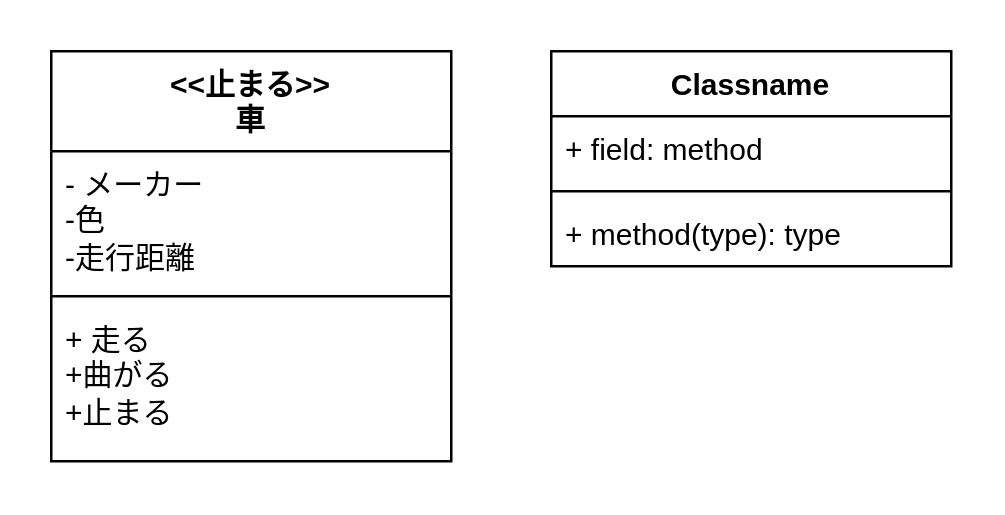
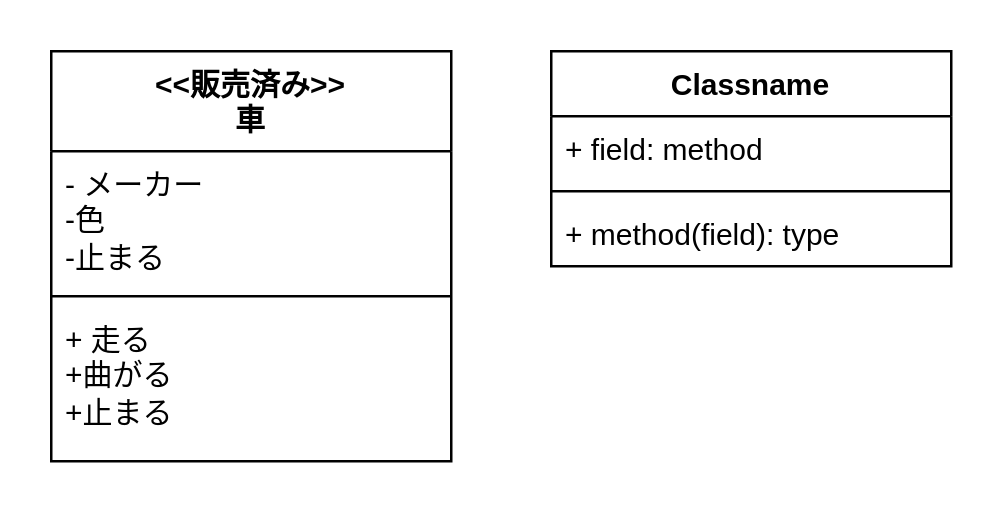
node "<<止まる>> 車": label "<<止まる>> 車" -> "<<販売済み>> 車"
node "- メーカー -色 -走行距離": label "- メーカー -色 -走行距離" -> "- メーカー -色 -止まる"
node "+ method(type): type": label "+ method(type): type" -> "+ method(field): type"
